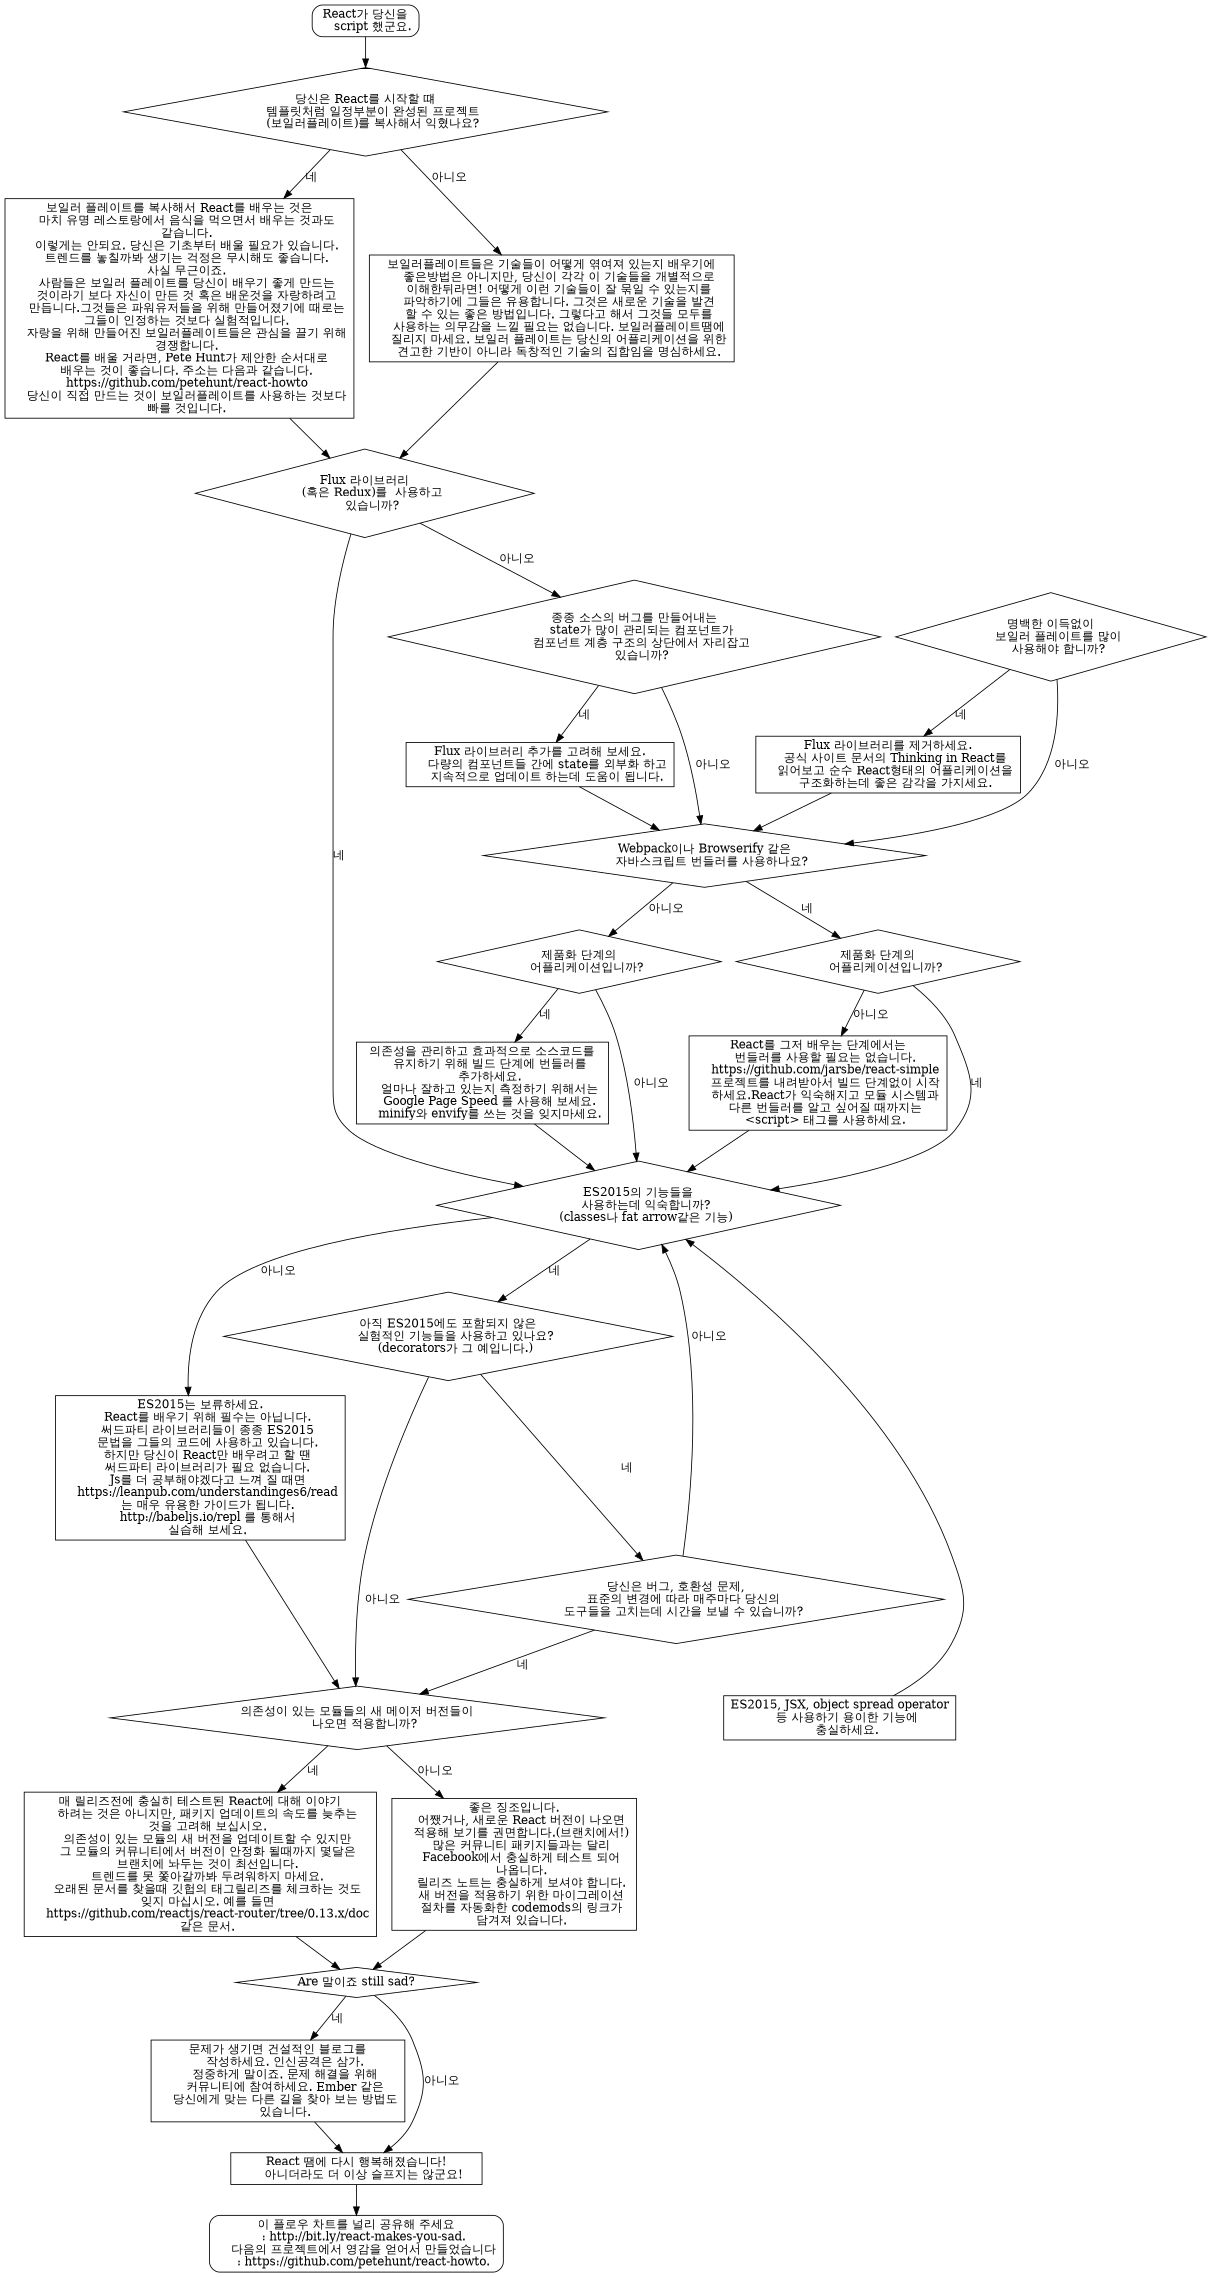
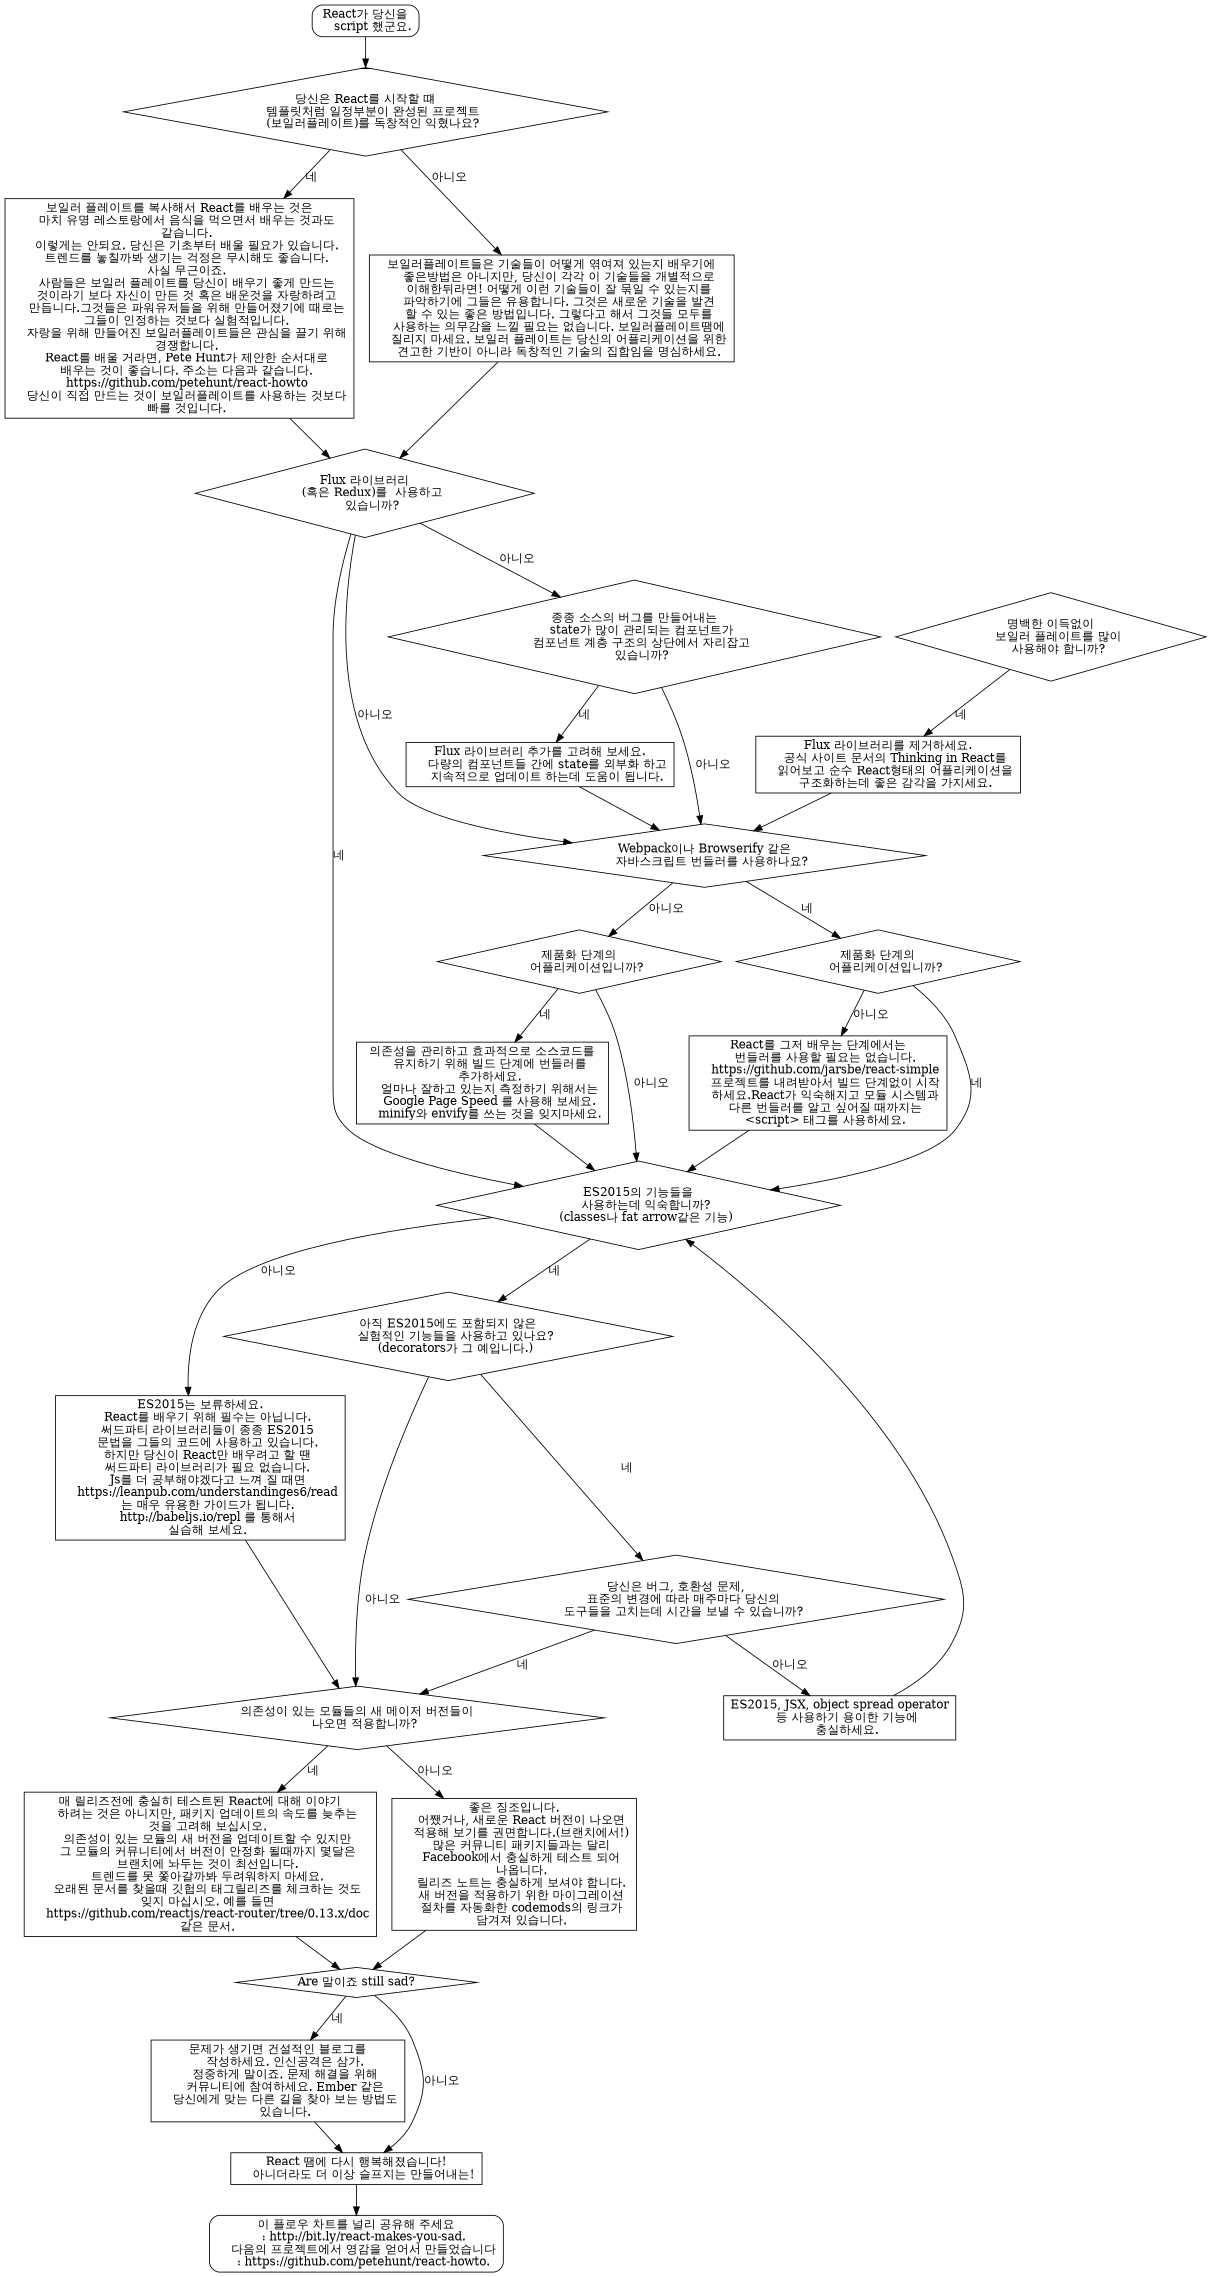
node "당신은 React를 시작할 떄 템플릿처럼 일정부분이 완성된 프로젝트 (보일러플레이트)를 복사해서 익혔나요?": label "당신은 React를 시작할 떄 템플릿처럼 일정부분이 완성된 프로젝트 (보일러플레이트)를 복사해서 익혔나요?" -> "당신은 React를 시작할 떄 템플릿처럼 일정부분이 완성된 프로젝트 (보일러플레이트)를 독창적인 익혔나요?"
edge "명백한 이득없이 보일러 플레이트를 많이 사용해야 합니까?" -> "Webpack이나 Browserify 같은 자바스크립트 번들러를 사용하나요?": now "Flux 라이브러리 (혹은 Redux)를  사용하고 있습니까?" -> "Webpack이나 Browserify 같은 자바스크립트 번들러를 사용하나요?"
edge "당신은 버그, 호환성 문제, 표준의 변경에 따라 매주마다 당신의 도구들을 고치는데 시간을 보낼 수 있습니까?" -> "ES2015의 기능들을 사용하는데 익숙합니까? (classes나 fat arrow같은 기능)": now "당신은 버그, 호환성 문제, 표준의 변경에 따라 매주마다 당신의 도구들을 고치는데 시간을 보낼 수 있습니까?" -> "ES2015, JSX, object spread operator 등 사용하기 용이한 기능에 충실하세요."
node "React 땜에 다시 행복해졌습니다! 아니더라도 더 이상 슬프지는 않군요!": label "React 땜에 다시 행복해졌습니다! 아니더라도 더 이상 슬프지는 않군요!" -> "React 땜에 다시 행복해졌습니다! 아니더라도 더 이상 슬프지는 만들어내는!"
